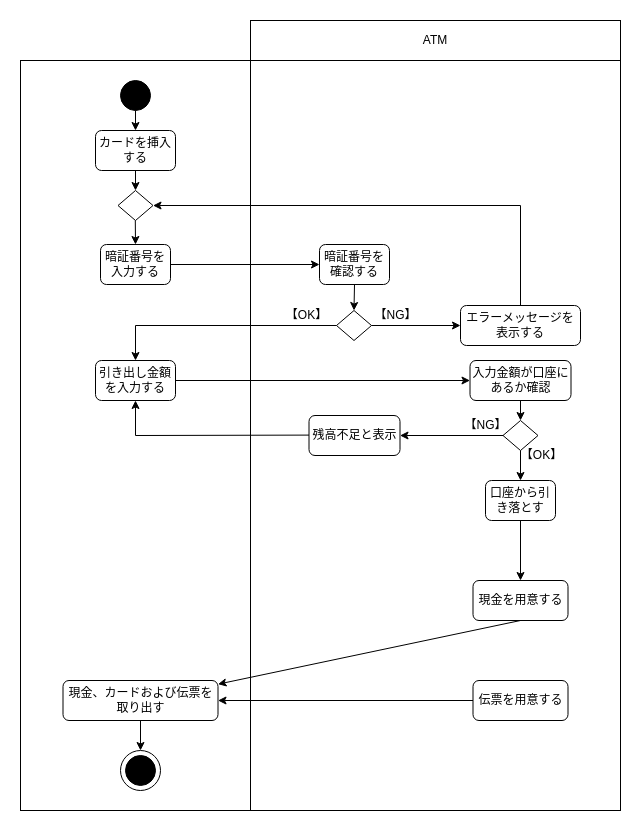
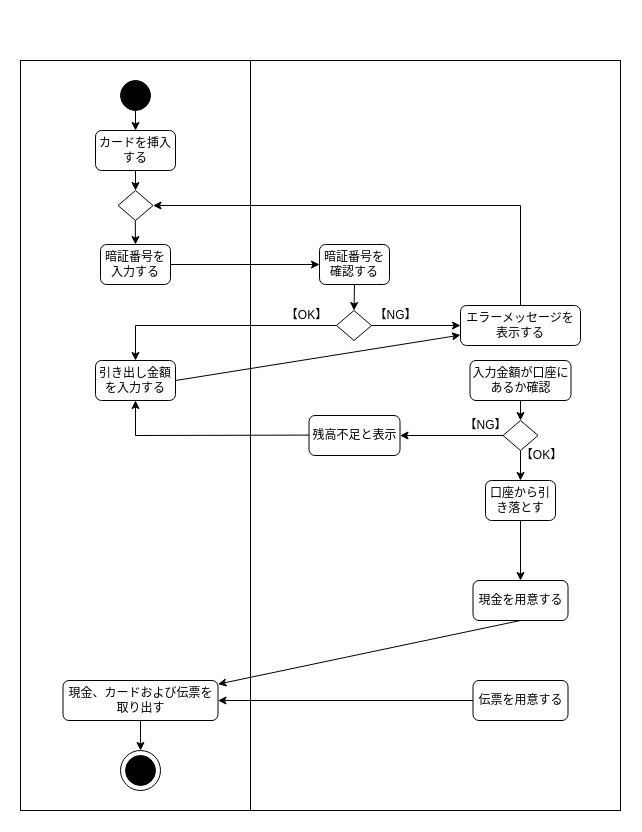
node "ATM": removed
edge "引き出し金額を入力する" -> "入力金額が口座にあるか確認": now "引き出し金額を入力する" -> "エラーメッセージを表示する"
